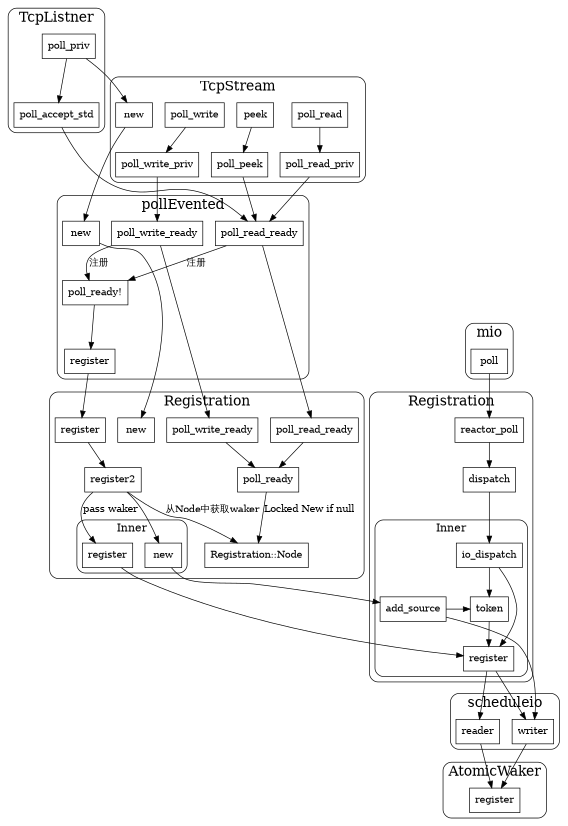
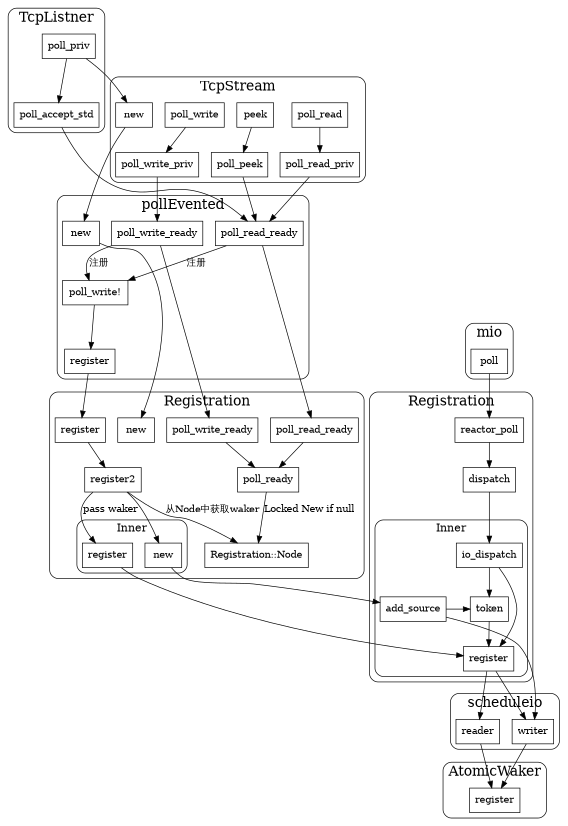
node "poll_ready!": label "poll_ready!" -> "poll_write!"
